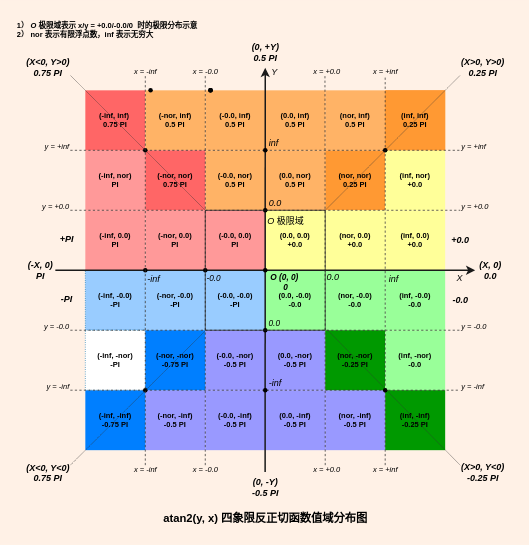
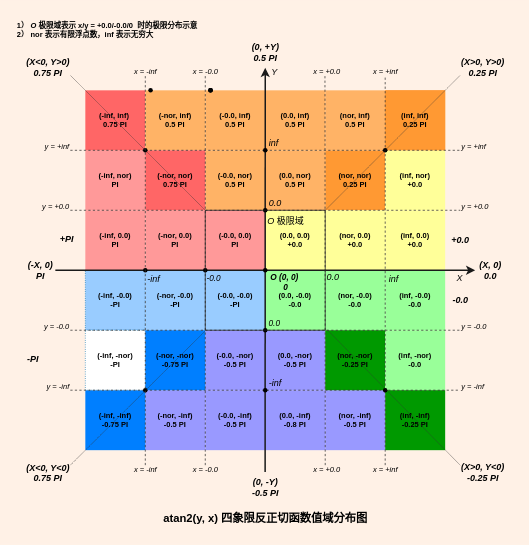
node "-PI": moved (66, 300) -> (33, 360)
node "(0.0, -inf) -0.5 PI": label "(0.0, -inf) -0.5 PI" -> "(0.0, -inf) -0.8 PI"
